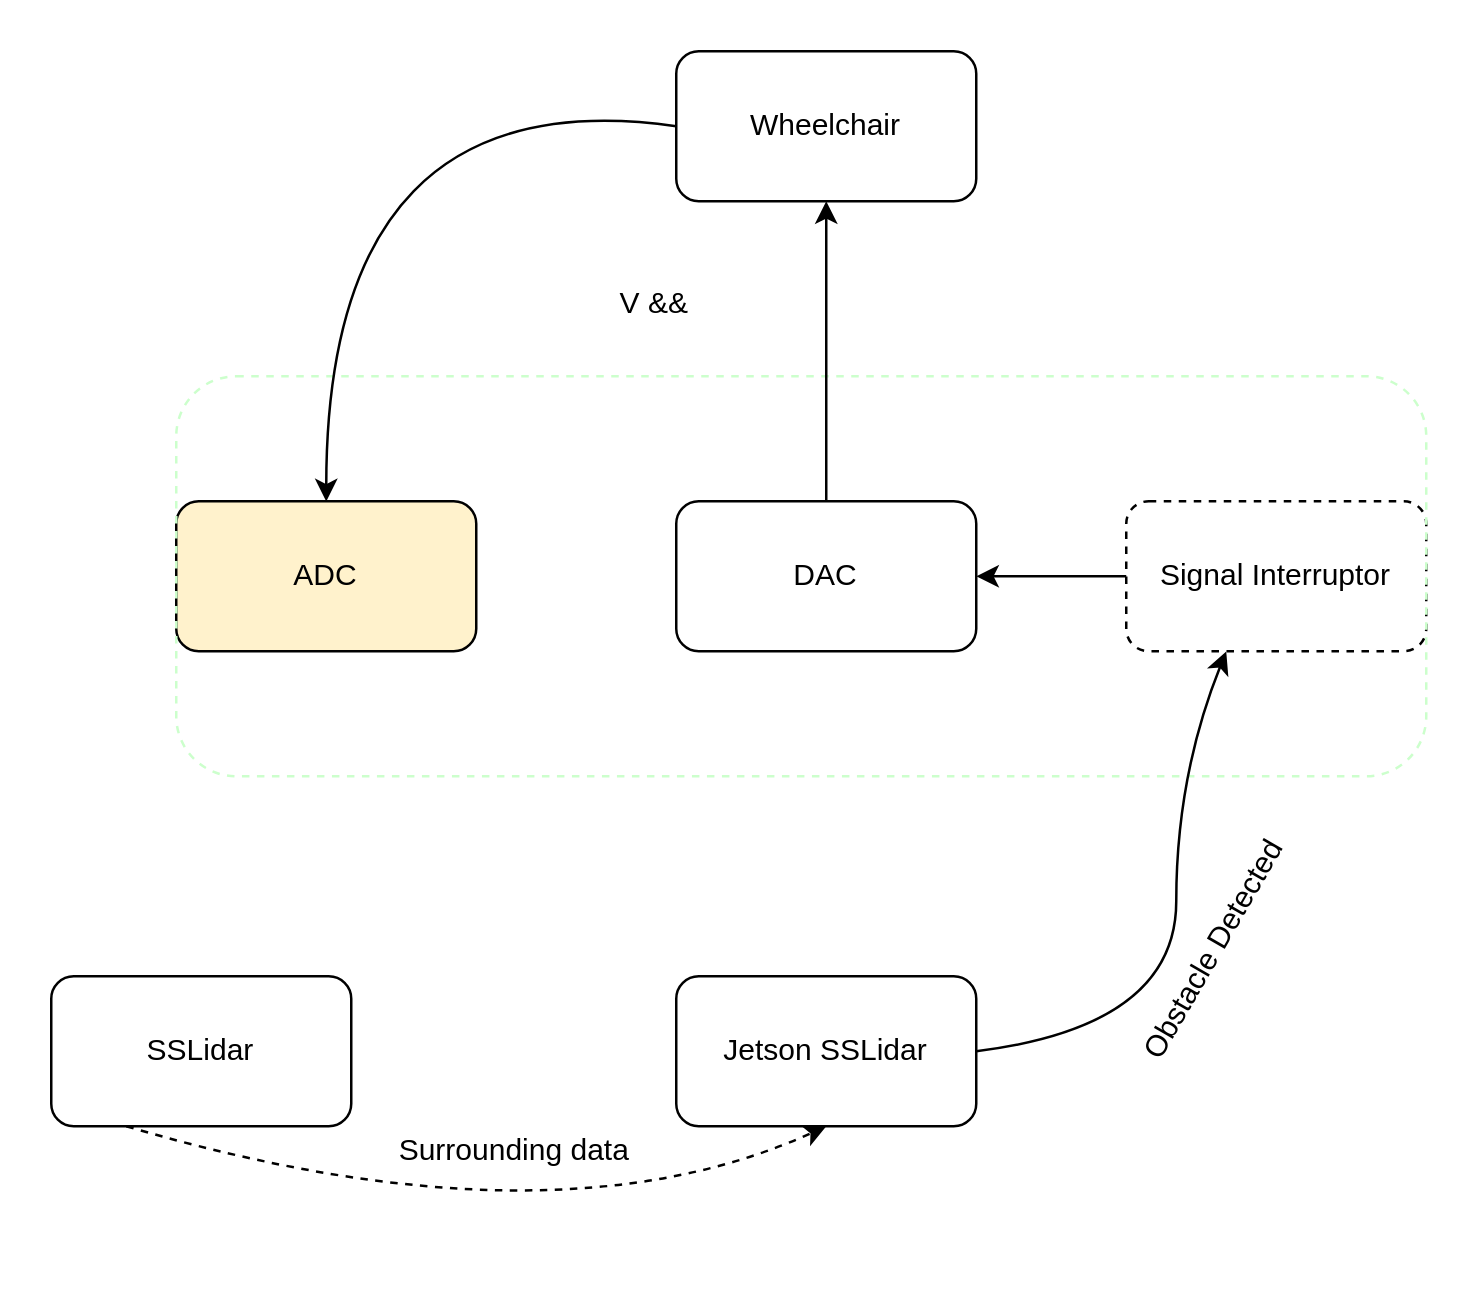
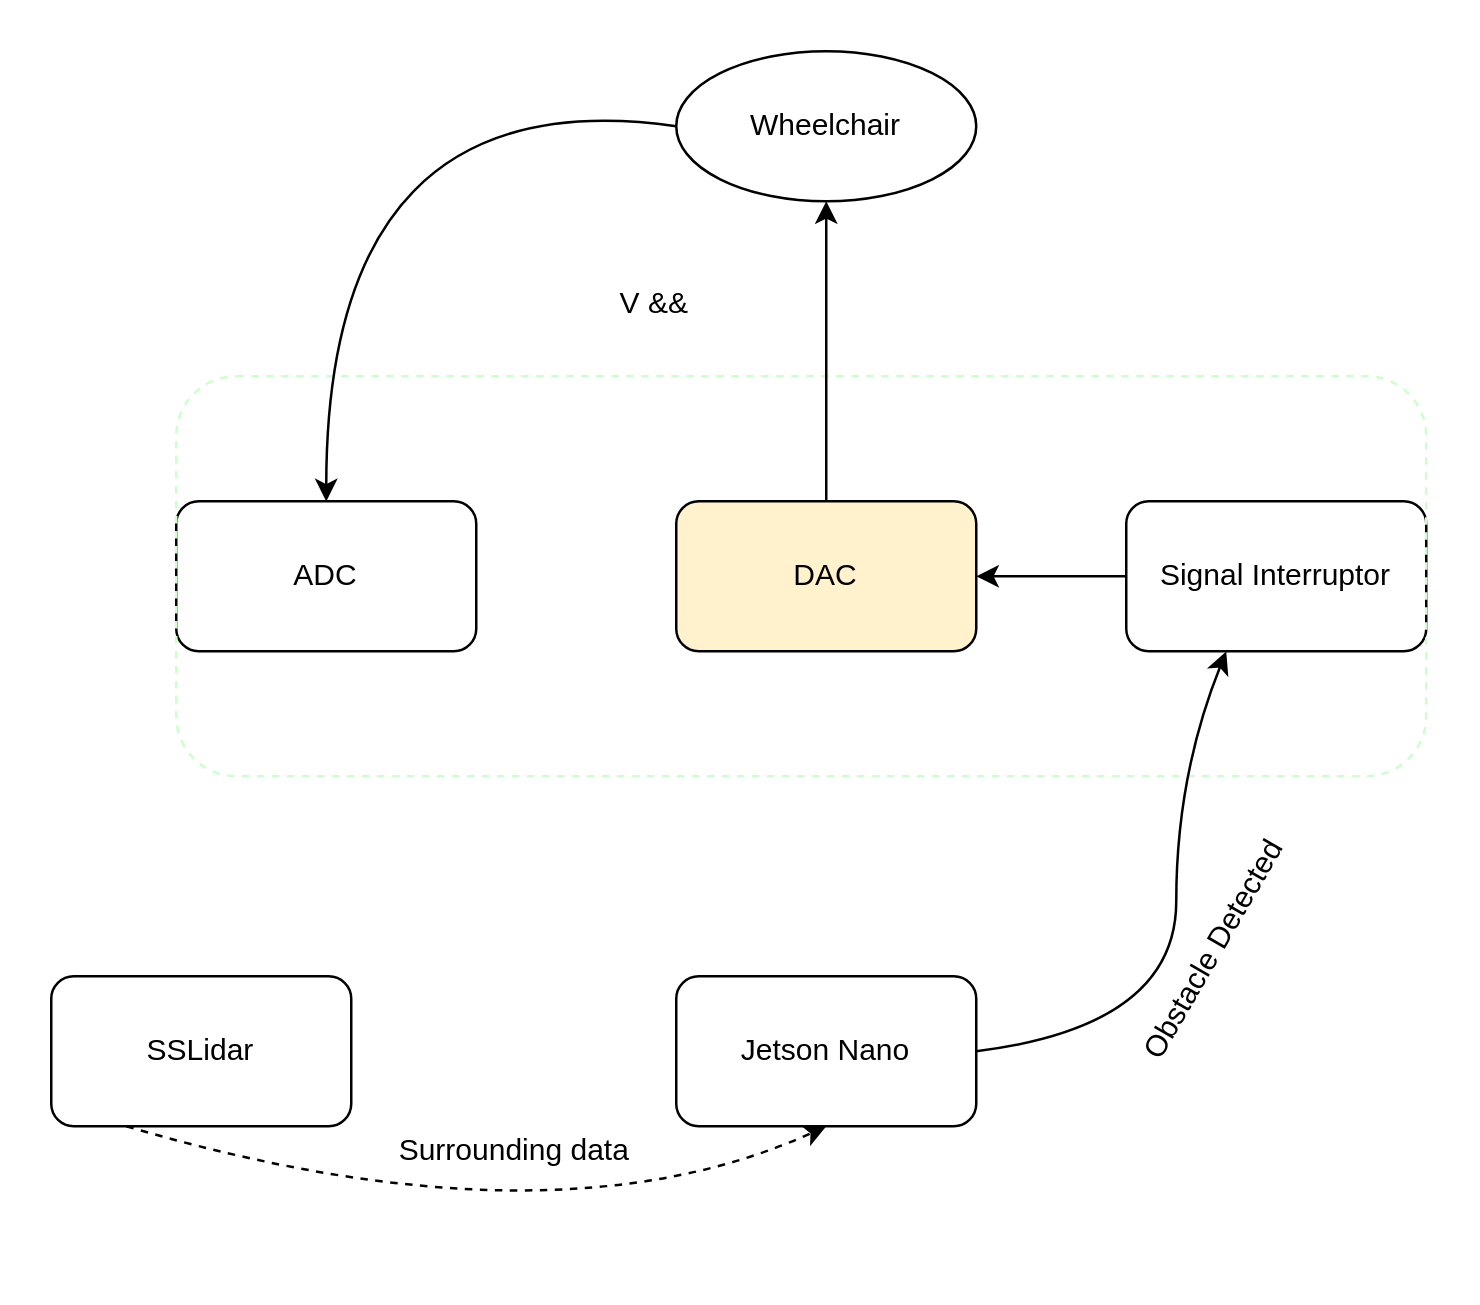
node "Wheelchair": shape rounded rectangle -> ellipse
node "ADC": fillcolor #fff2cc -> #ffffff
node "DAC": fillcolor #ffffff -> #fff2cc
node "Signal Interruptor": style dashed -> solid
node "Jetson SSLidar": label "Jetson SSLidar" -> "Jetson Nano"
